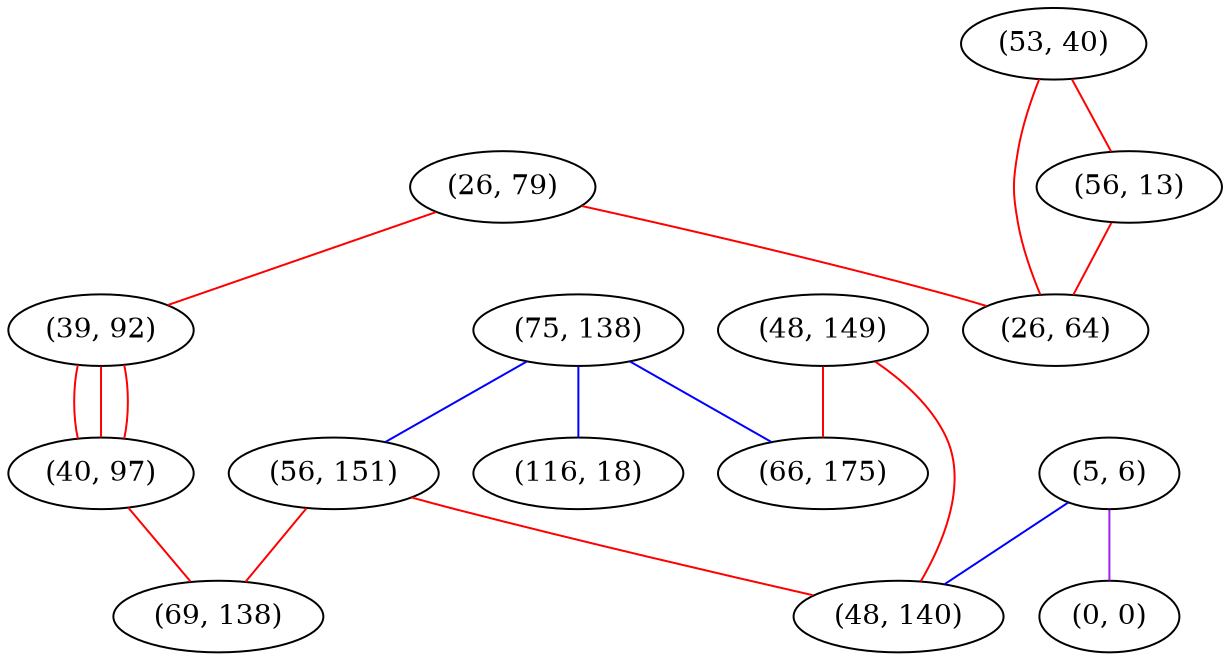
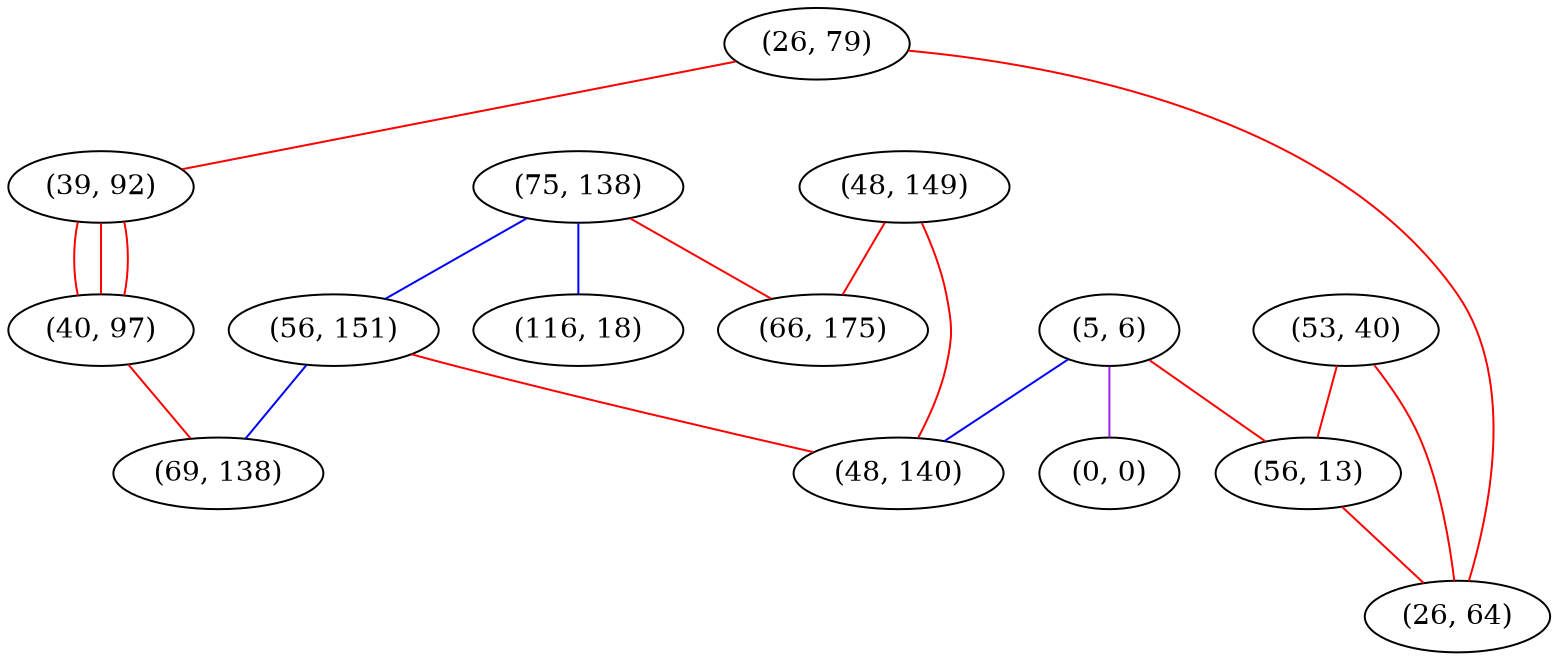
edge "(5, 6)" -- "(56, 13)": added
edge "(75, 138)" -- "(66, 175)": color blue -> red
edge "(56, 151)" -- "(69, 138)": color red -> blue
